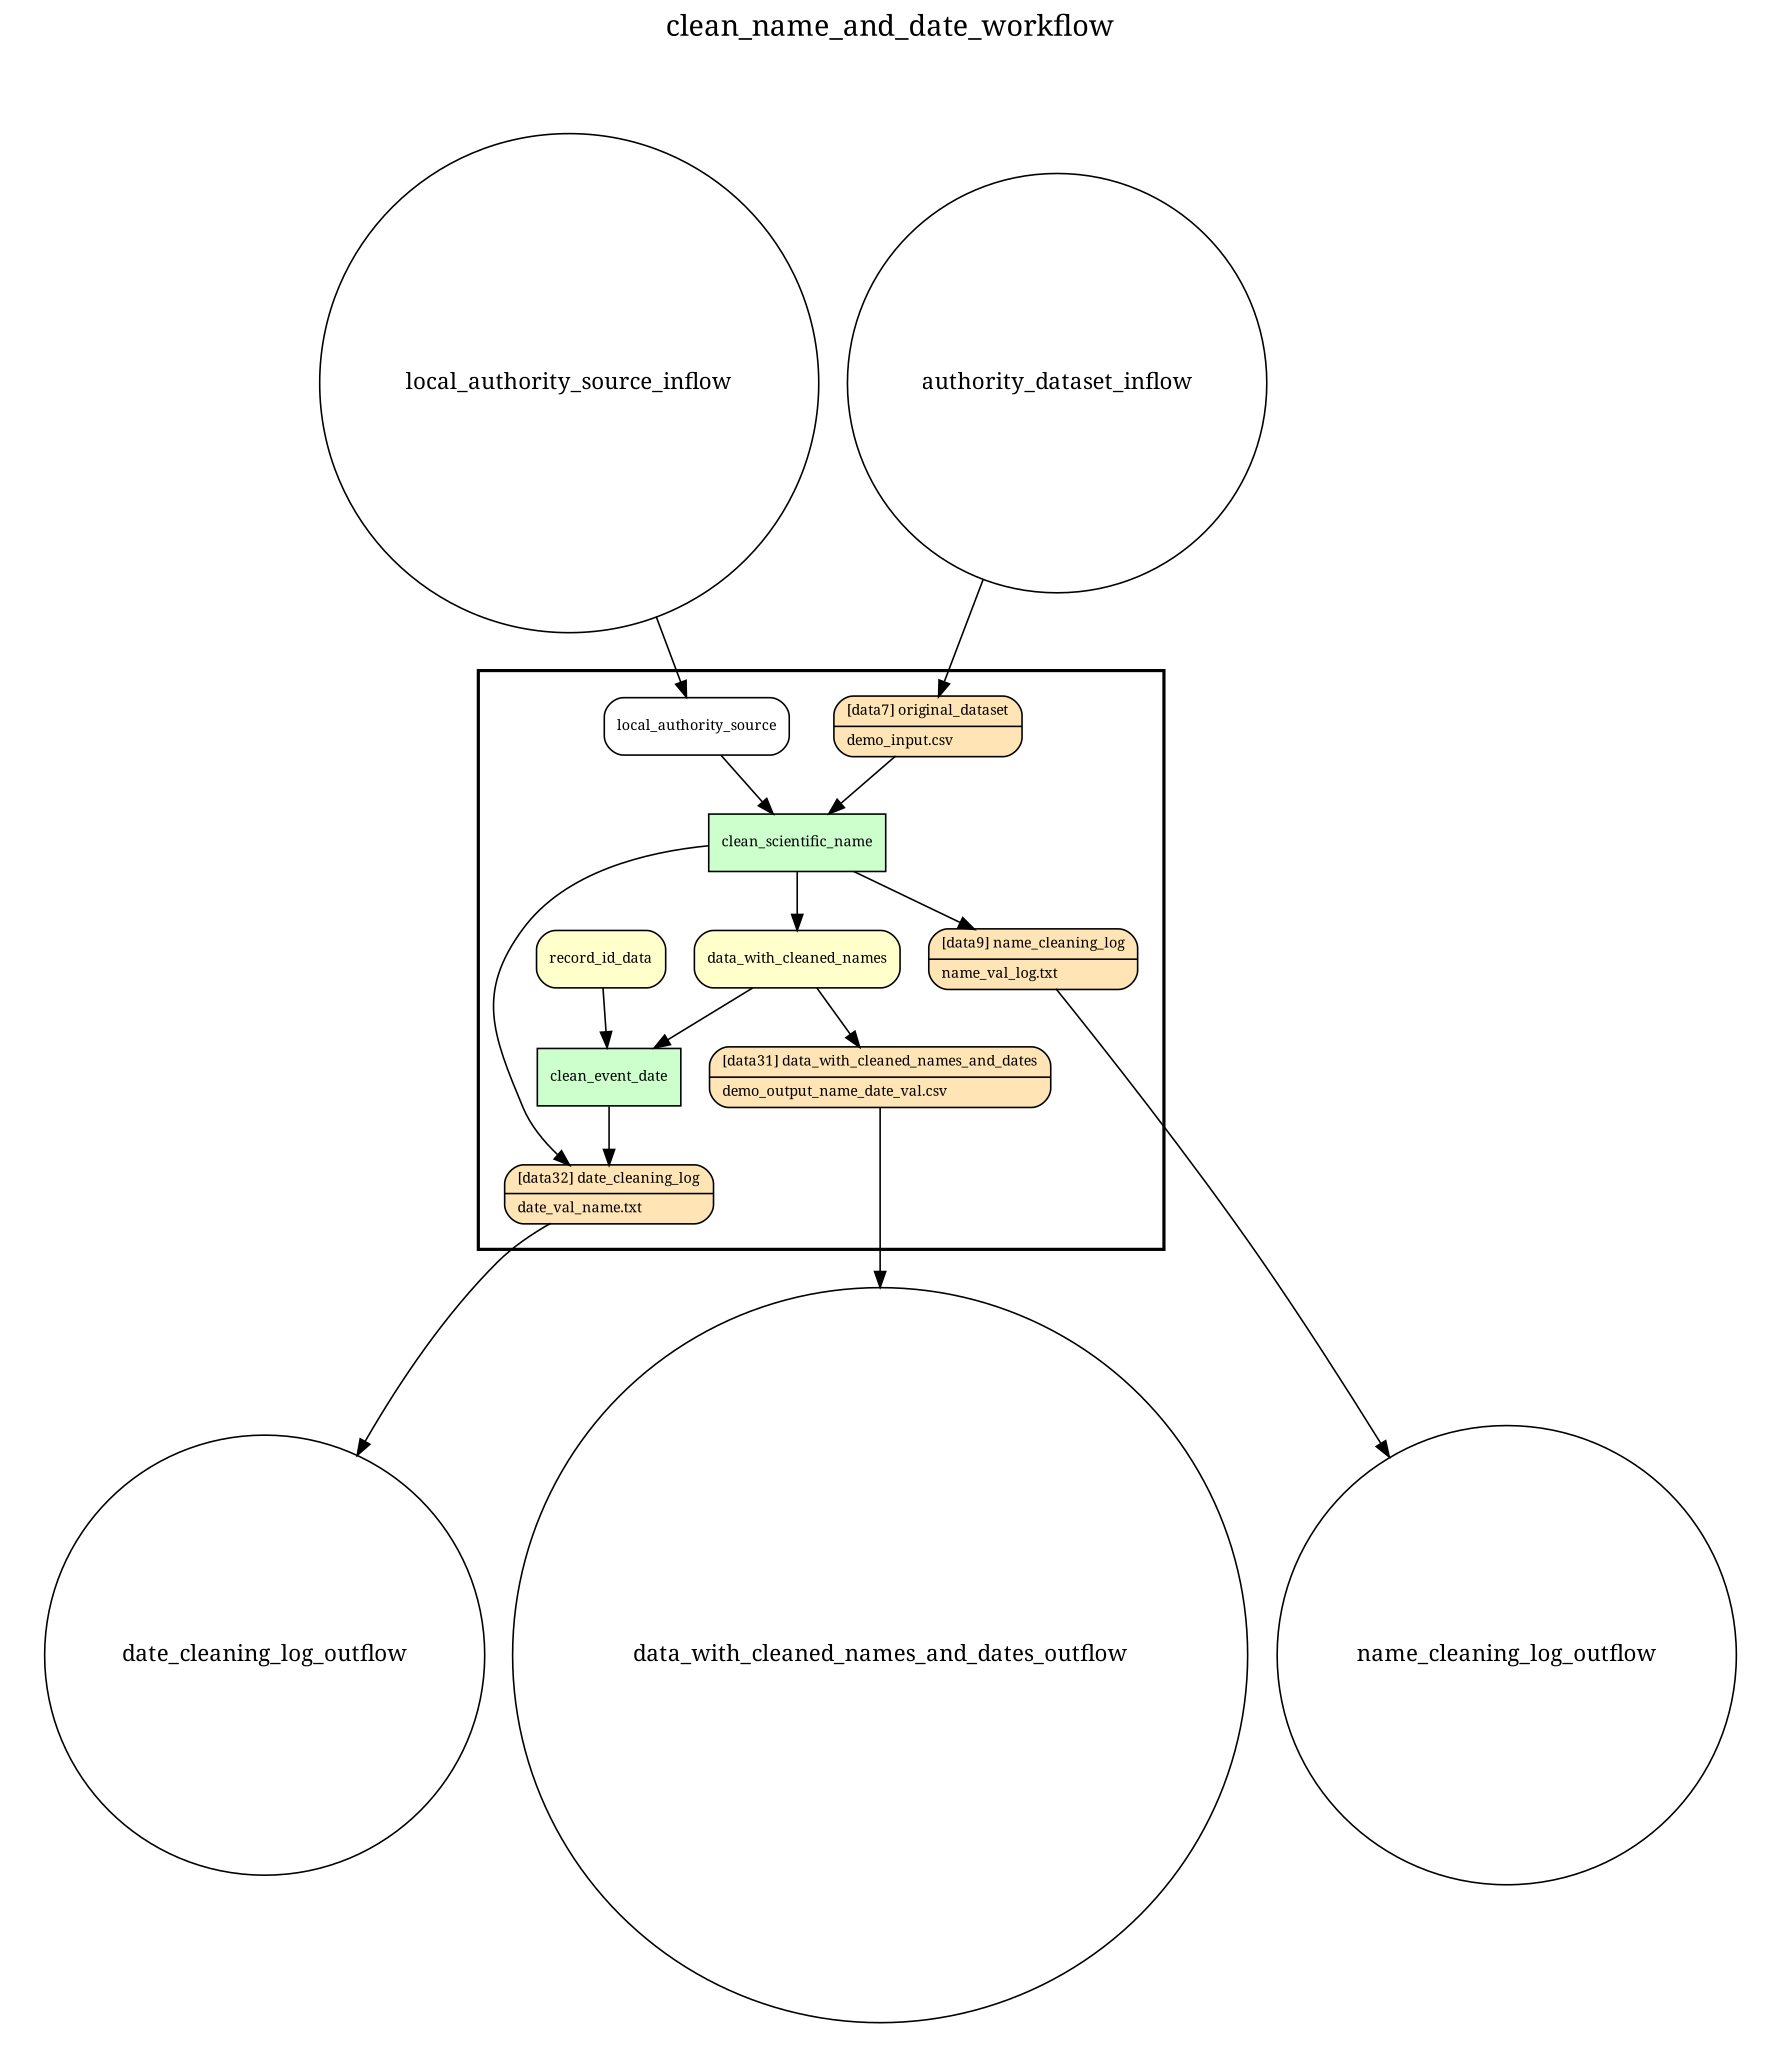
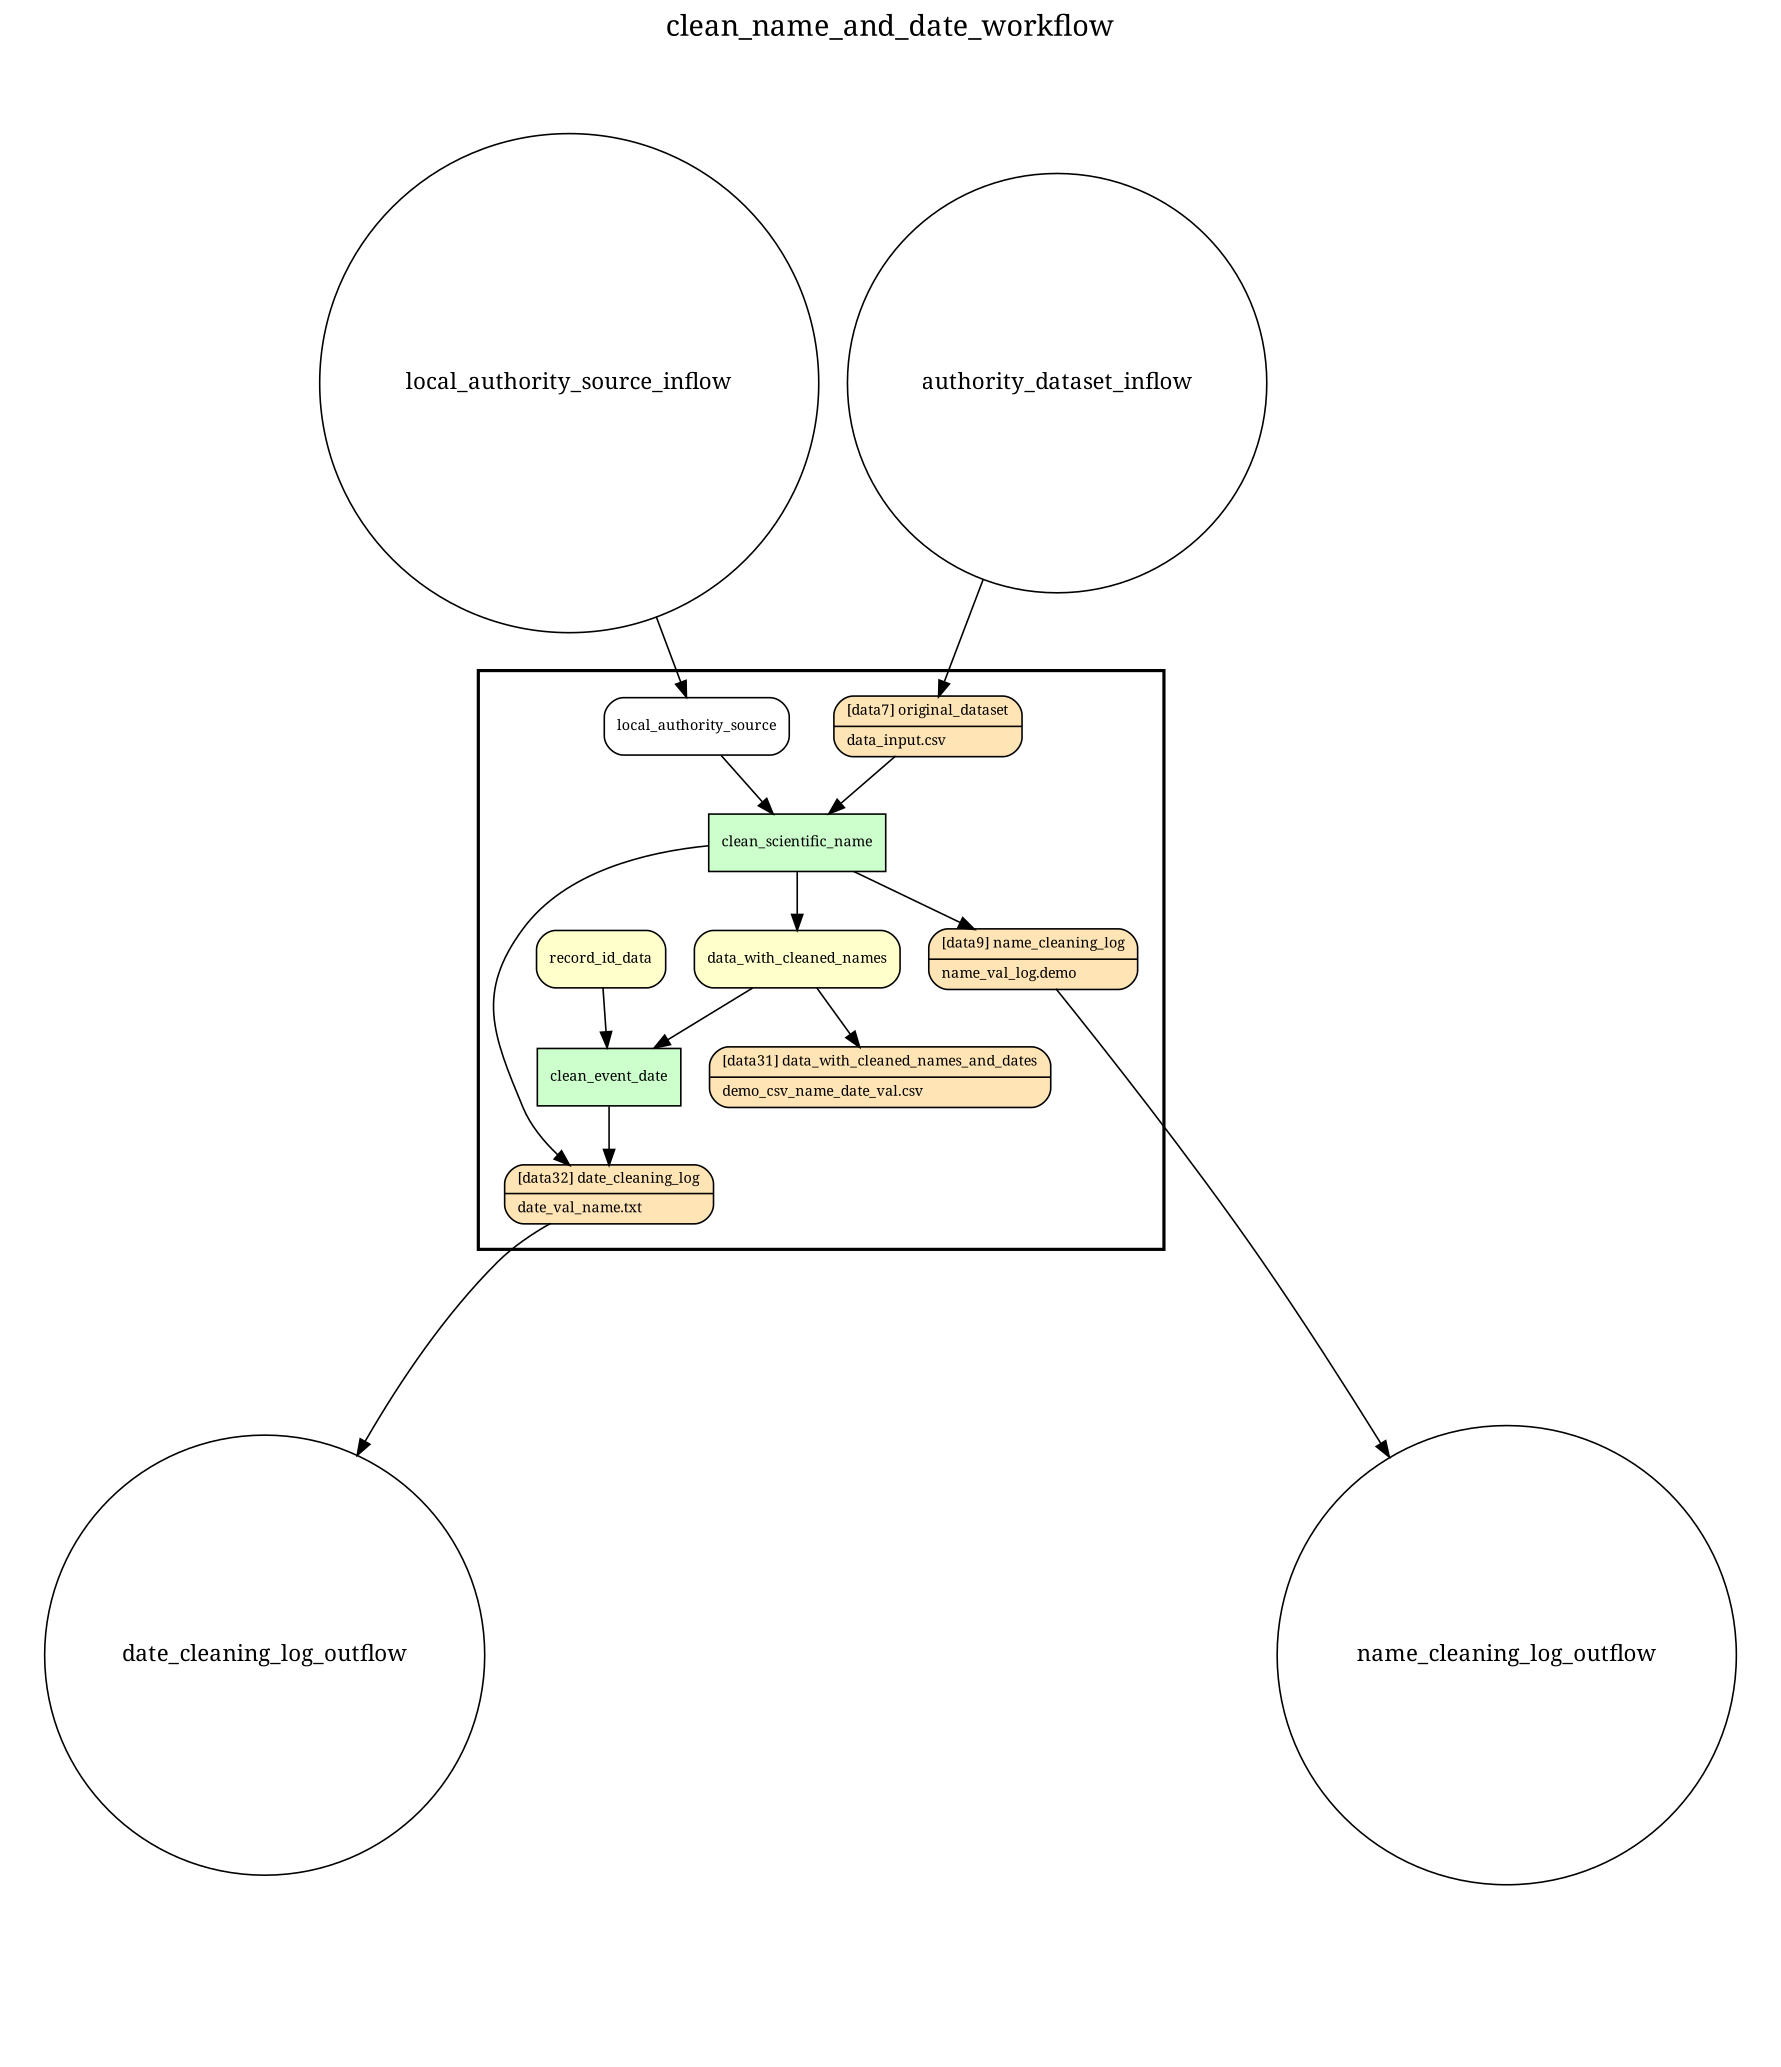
node "[data7] original_dataset": text "demo_input.csv" -> "data_input.csv"
node "[data9] name_cleaning_log": text "name_val_log.txt" -> "name_val_log.demo"
node "[data31] data_with_cleaned_names_and_dates": text "demo_output_name_date_val.csv" -> "demo_csv_name_date_val.csv"
node "data_with_cleaned_names_and_dates_outflow": removed
